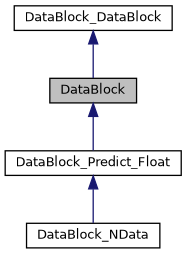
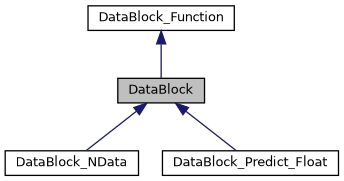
node "DataBlock_DataBlock": label "DataBlock_DataBlock" -> "DataBlock_Function"
edge "DataBlock_NData" -> "DataBlock_Predict_Float": now "DataBlock_NData" -> "DataBlock"
